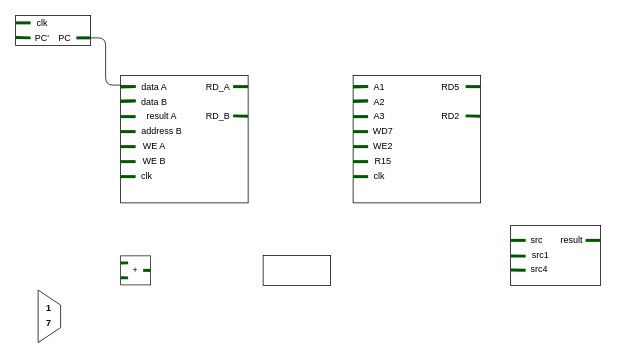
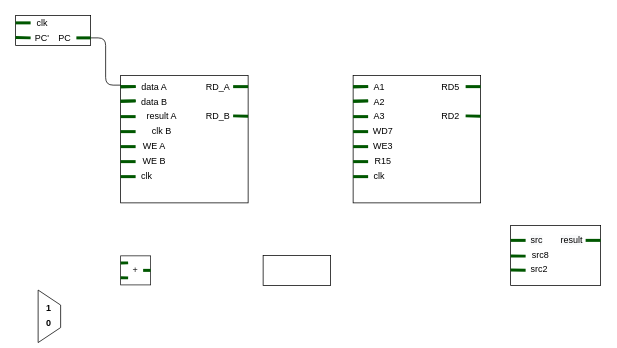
node "address B": label "address B" -> "clk B"
node "WE2": label "WE2" -> "WE3"
node "src1": label "src1" -> "src8"
node "src4": label "src4" -> "src2"
node "7": label "7" -> "0"
